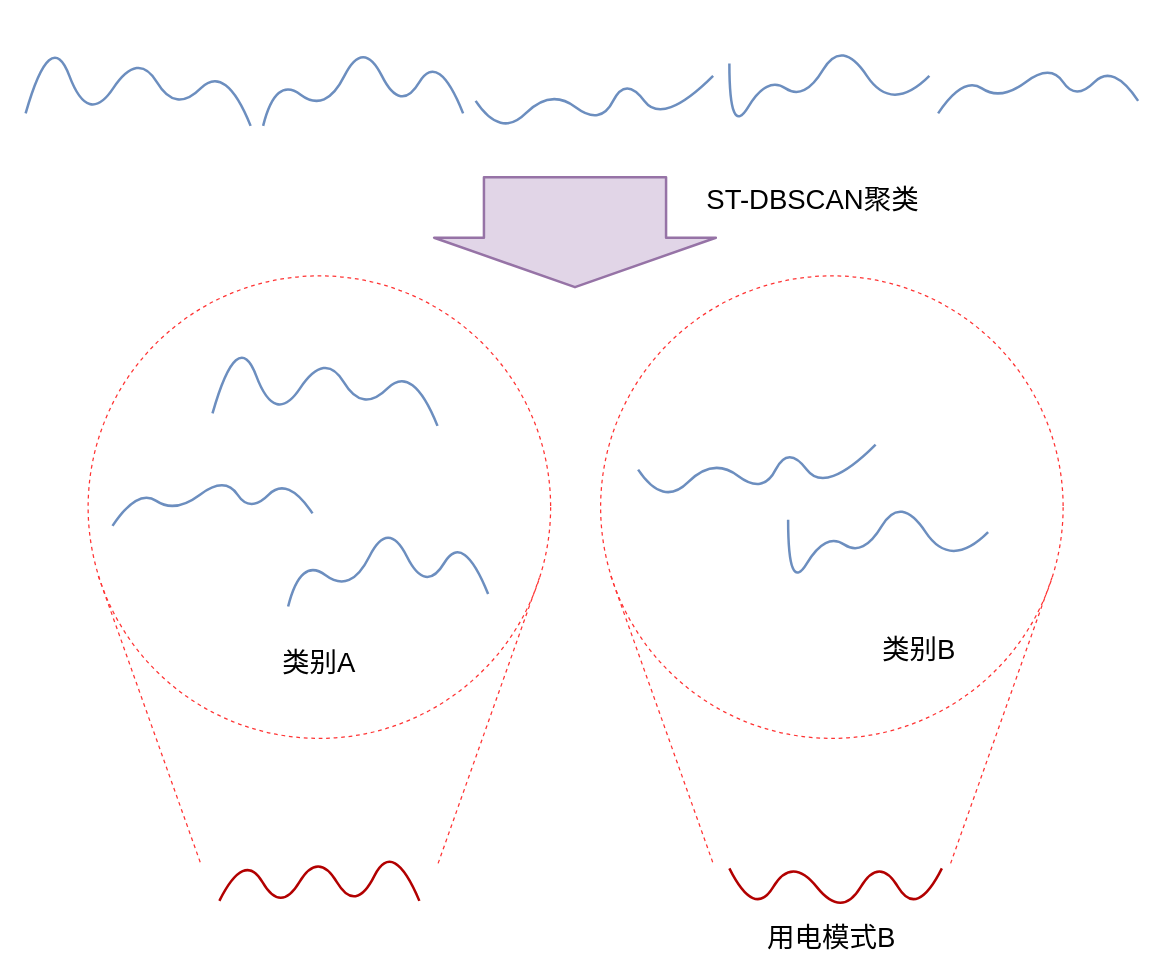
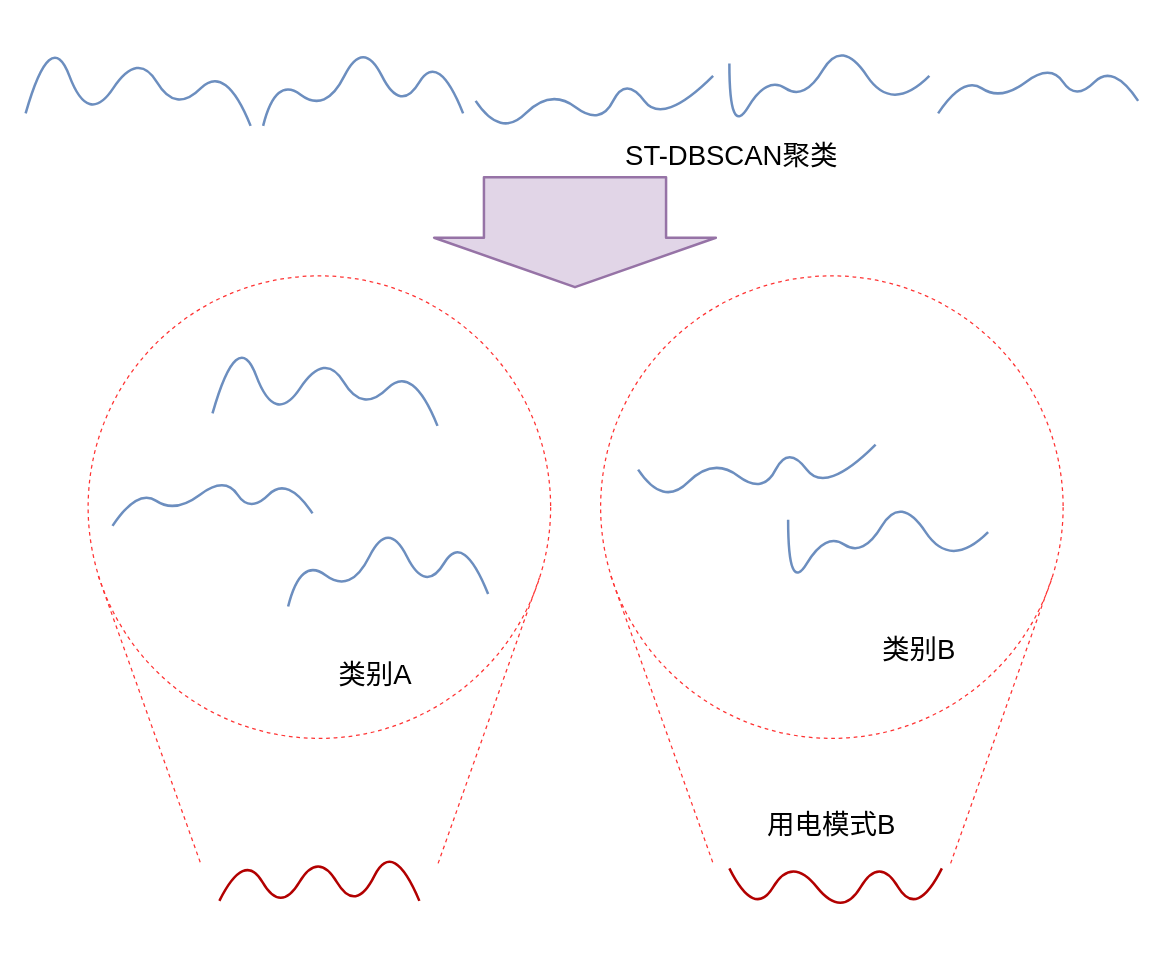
node "ST-DBSCAN聚类": moved (813, 201) -> (732, 157)
node "类别A": moved (319, 663) -> (376, 676)
node "用电模式B": moved (832, 938) -> (832, 826)
